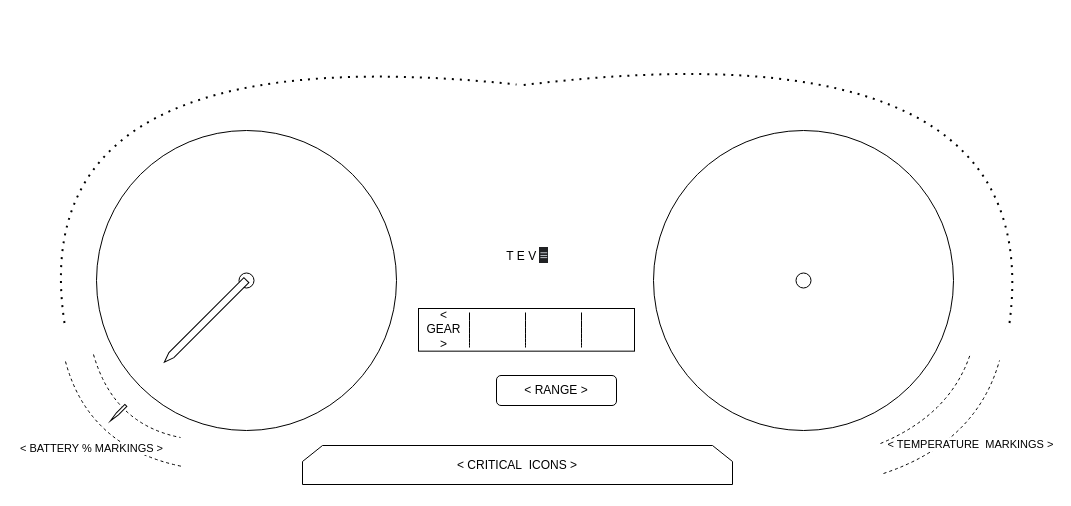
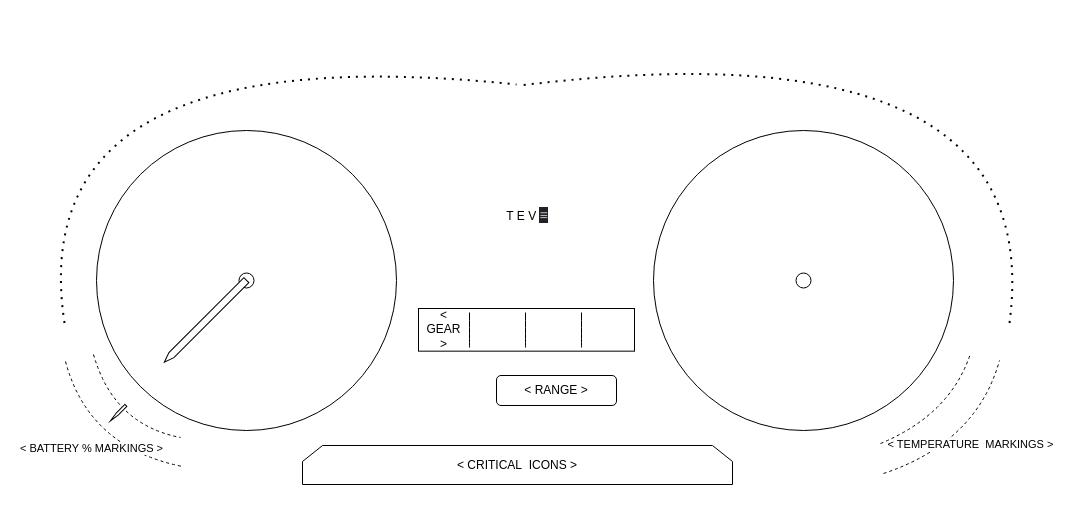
node "T E V ≡": moved (528, 255) -> (528, 215)
